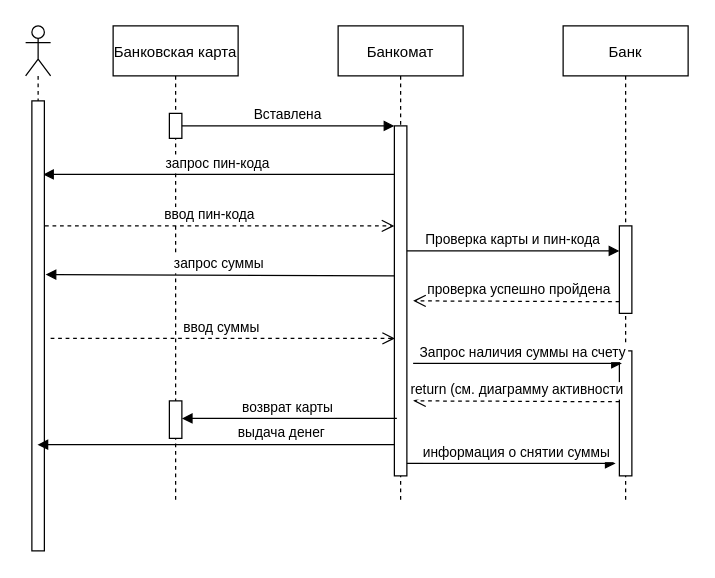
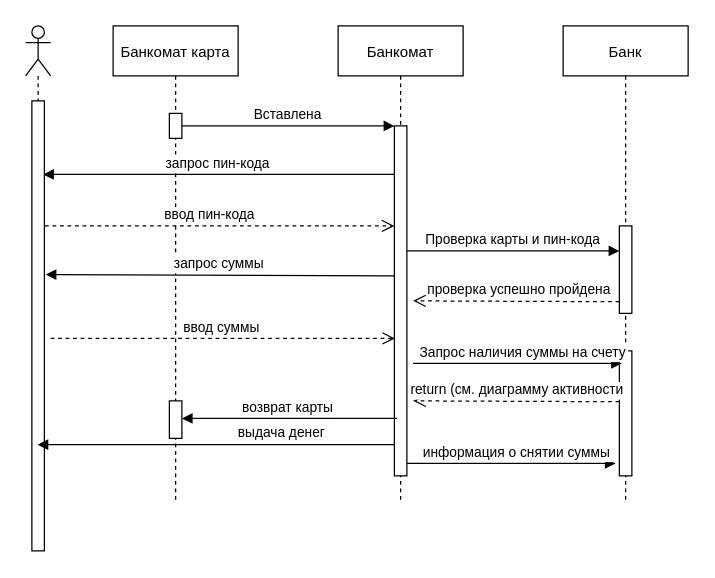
node "Банковская карта": label "Банковская карта" -> "Банкомат карта"
